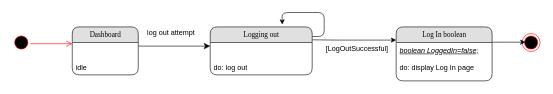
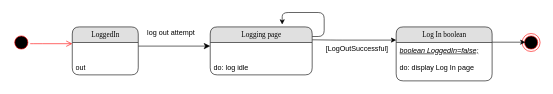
node "Dashboard": label "Dashboard" -> "LoggedIn"
node "Logging out": label "Logging out" -> "Logging page"
node "idle": label "idle" -> "out"
node "do: log out": label "do: log out" -> "do: log idle"
